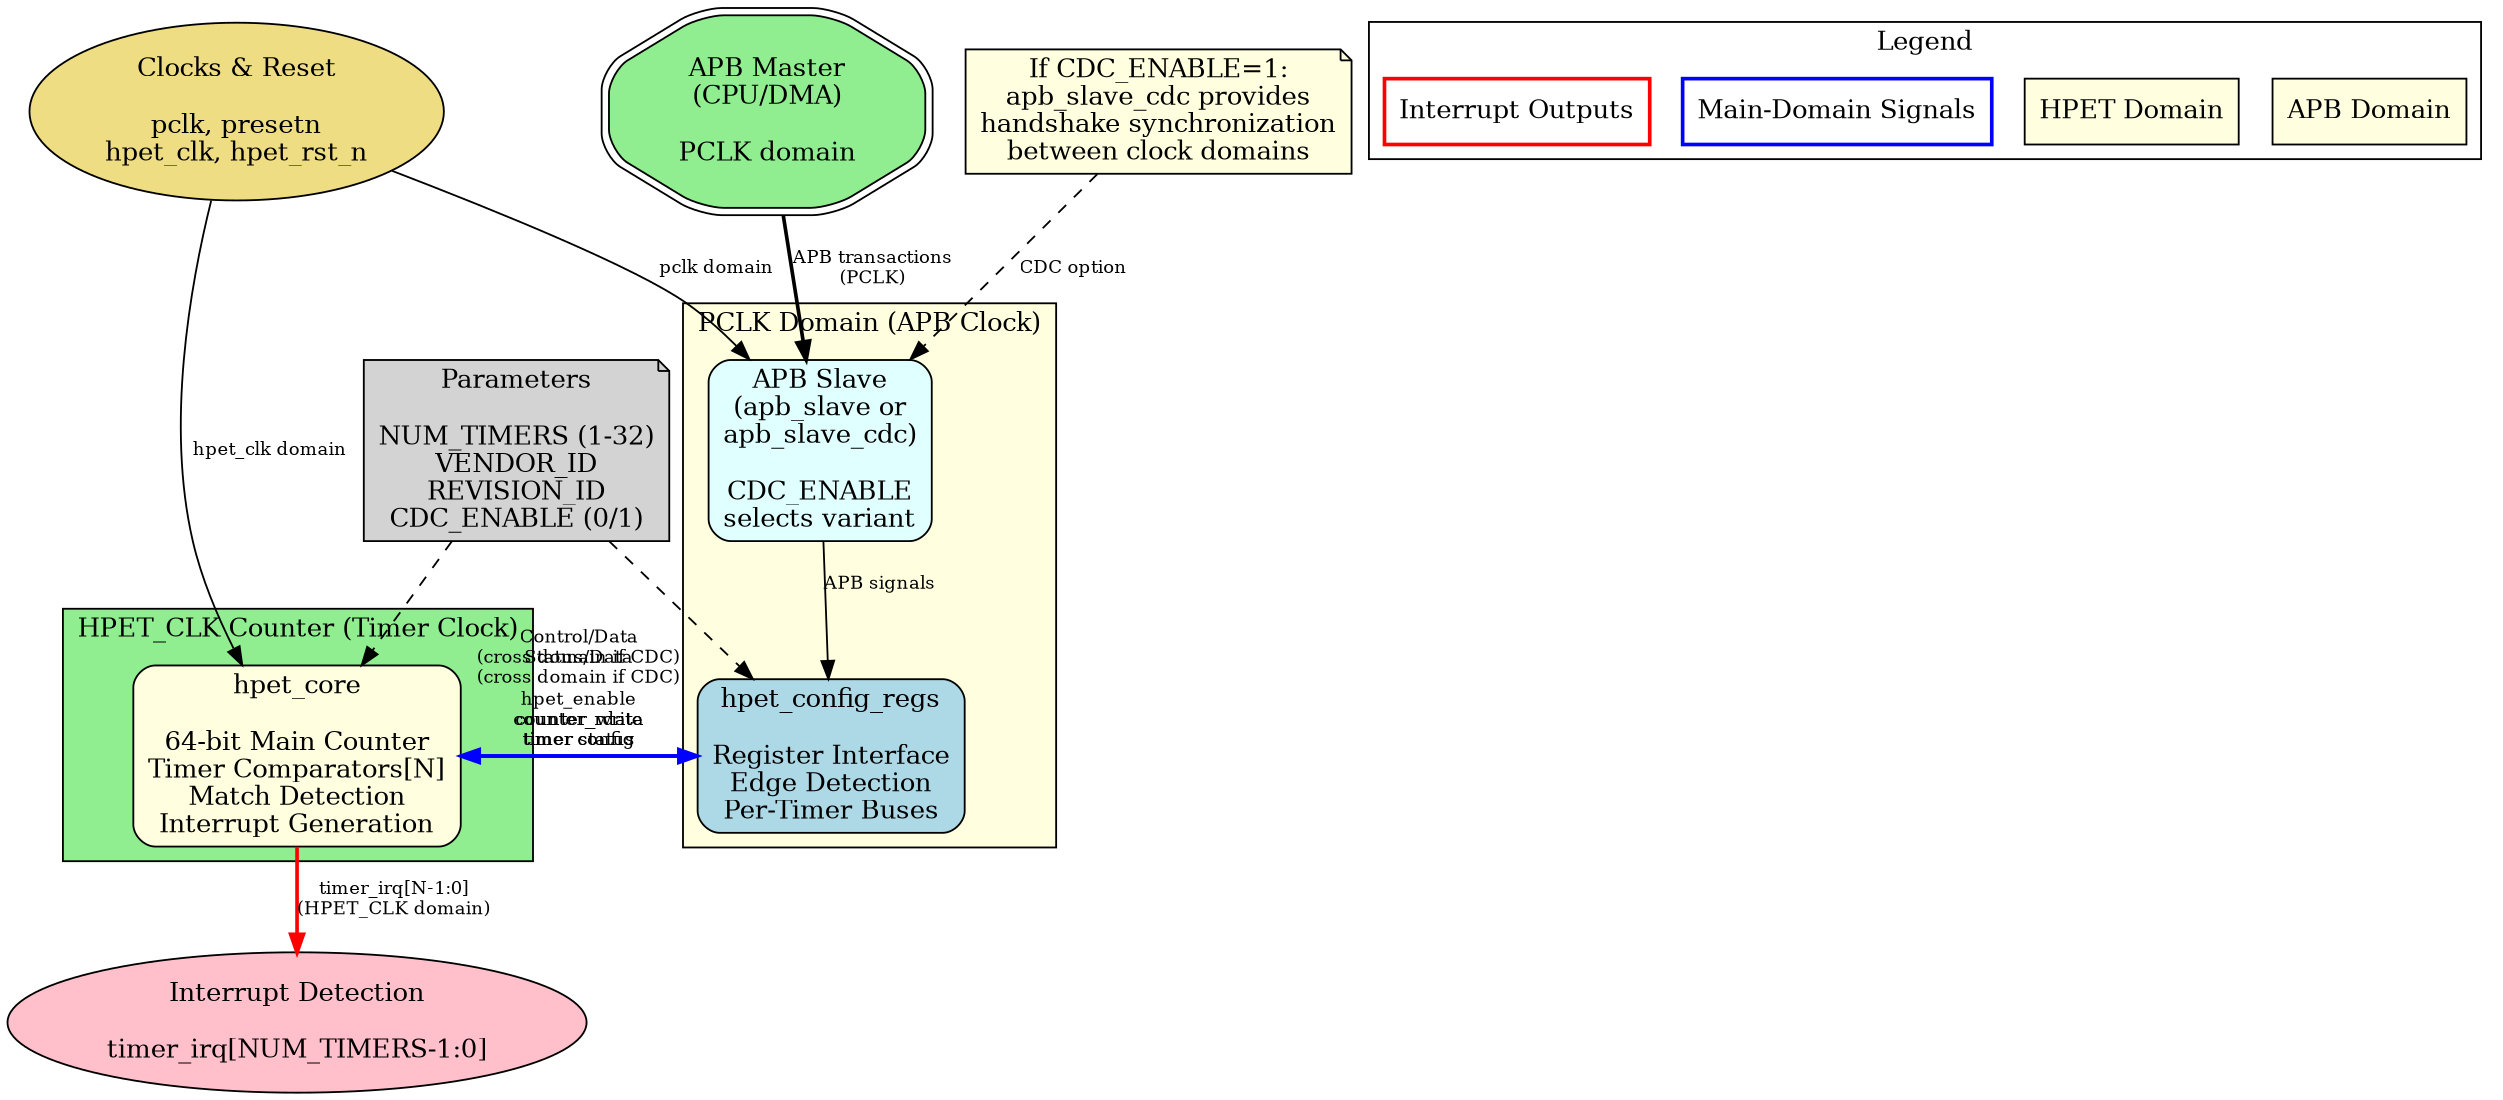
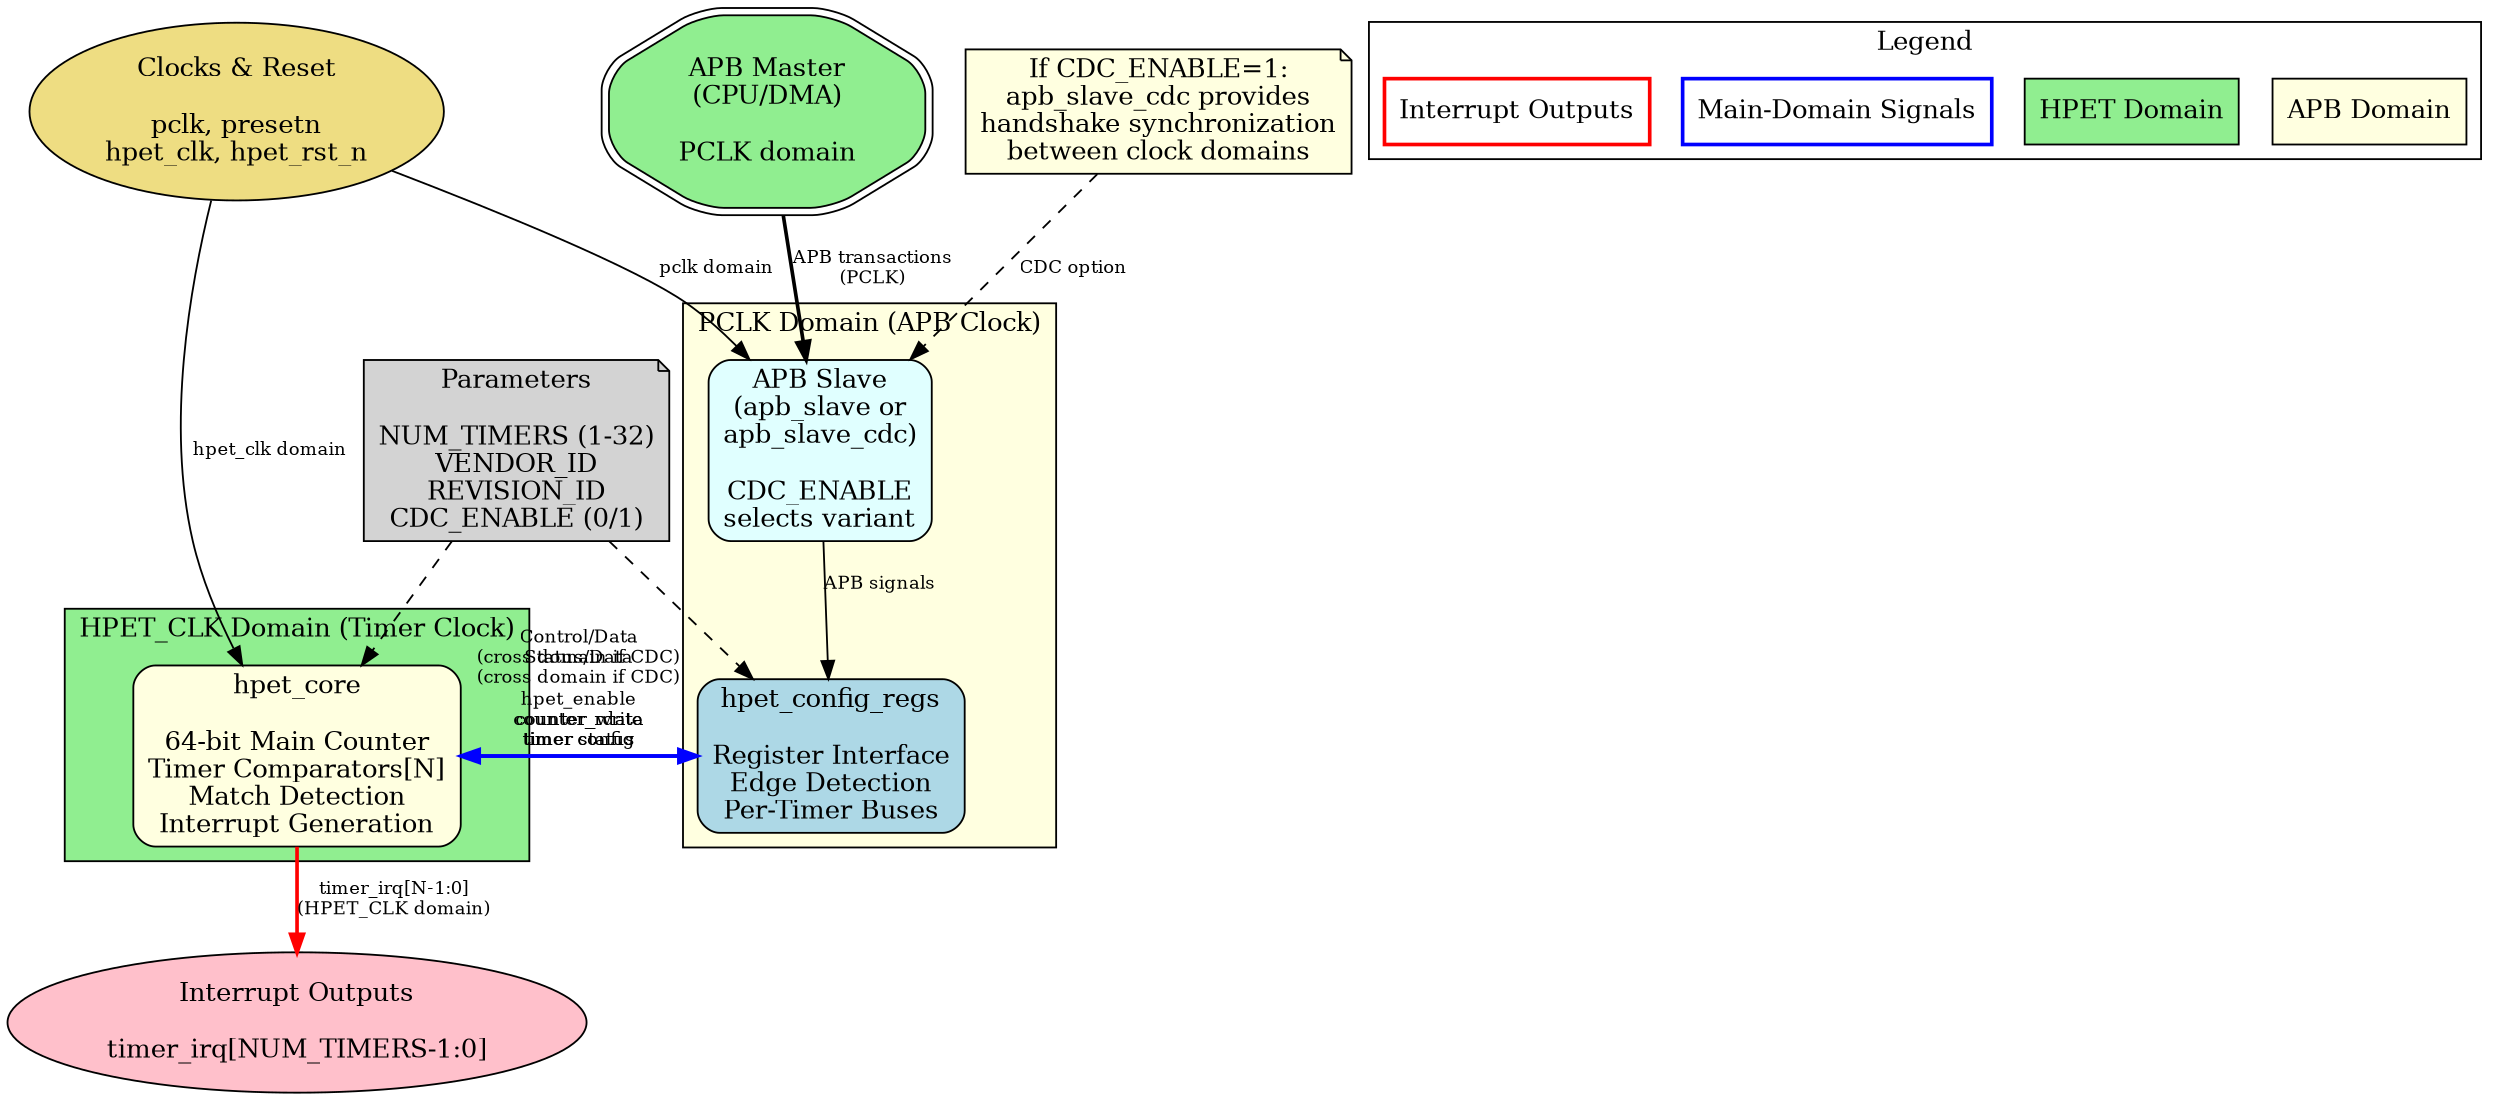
node "HPET Domain": fillcolor lightyellow -> lightgreen
cluster "HPET_CLK Counter (Timer Clock)": label "HPET_CLK Counter (Timer Clock)" -> "HPET_CLK Domain (Timer Clock)"
node "Interrupt Detection timer_irq[NUM_TIMERS-1:0]": label "Interrupt Detection timer_irq[NUM_TIMERS-1:0]" -> "Interrupt Outputs timer_irq[NUM_TIMERS-1:0]"
